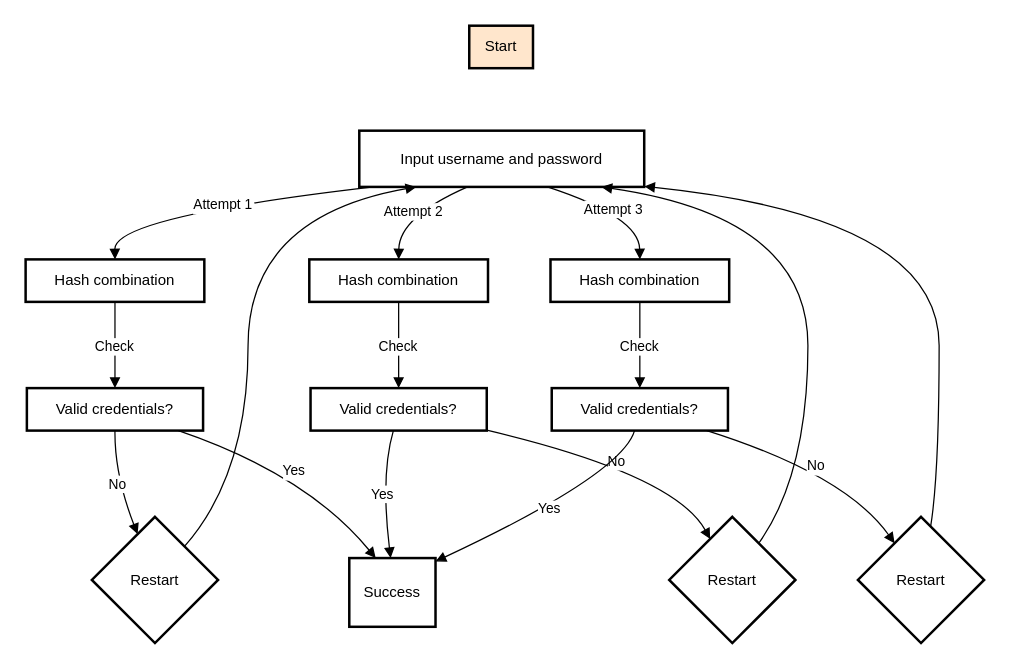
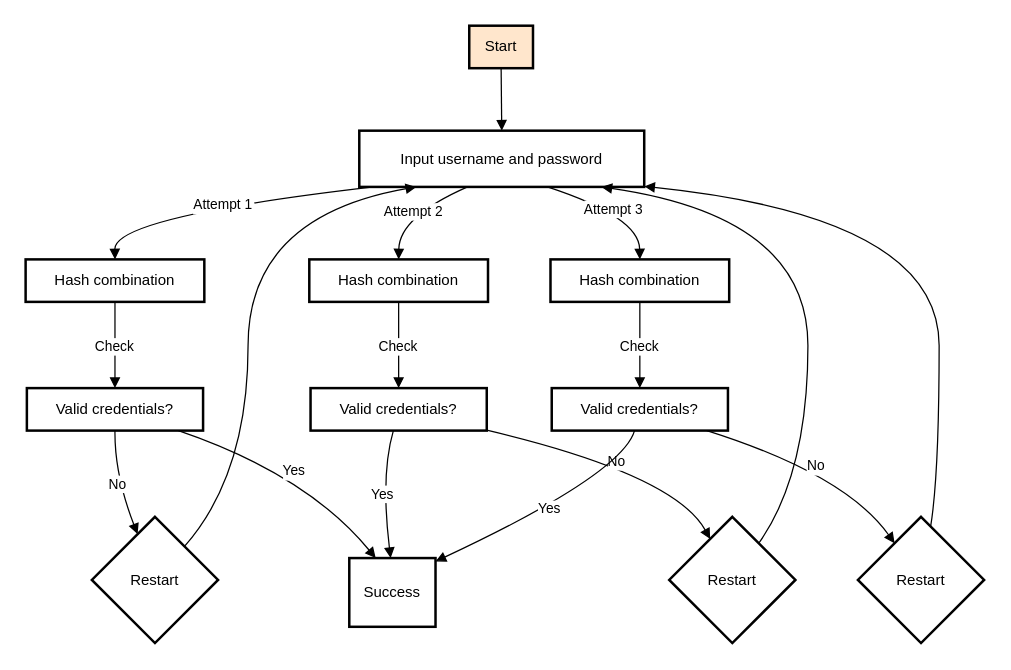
edge "Start" -> "Input username and password": added
